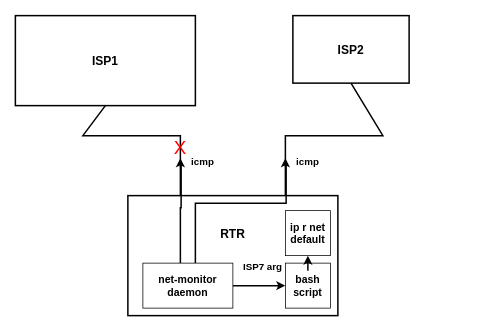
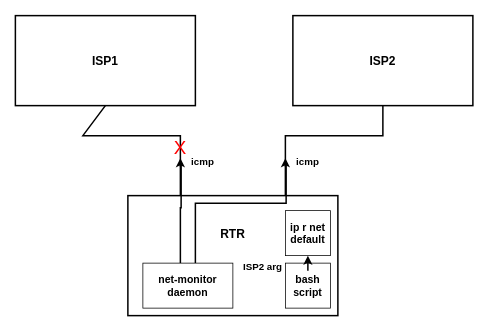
node "ISP2": size 116x68 -> 180x90
node "ISP7 arg": label "ISP7 arg" -> "ISP2 arg"
edge "net-monitor daemon" -> "bash script": removed
